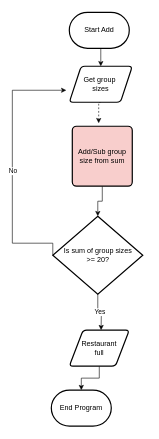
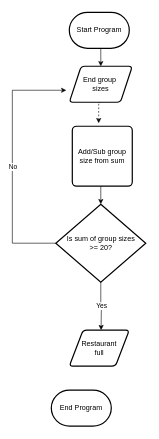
node "Start Add": label "Start Add" -> "Start Program"
node "Get group sizes": label "Get group sizes" -> "End group sizes"
node "Add/Sub group size from sum": fillcolor #f8cecc -> #ffffff
node "Is sum of group sizes >= 20?": moved (98, 255) -> (101, 243)
edge "Restaurant full" -> "End Program": removed
